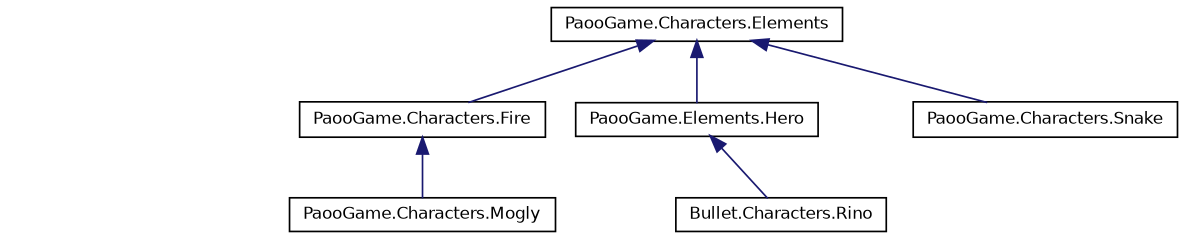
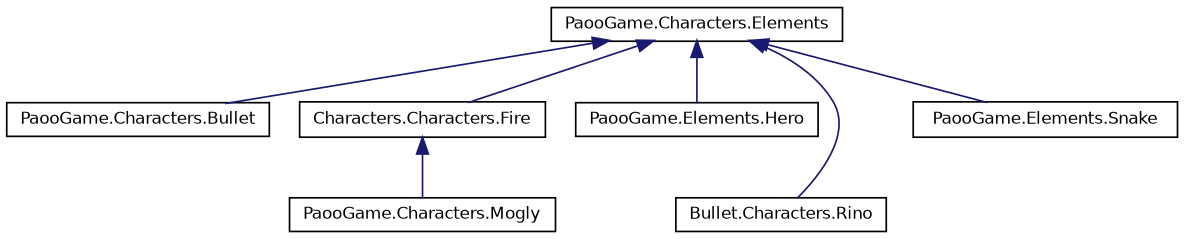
node "PaooGame.Characters.Bullet": added
node "PaooGame.Characters.Fire": label "PaooGame.Characters.Fire" -> "Characters.Characters.Fire"
node "PaooGame.Characters.Snake": label "PaooGame.Characters.Snake" -> "PaooGame.Elements.Snake"
edge "Bullet.Characters.Rino" -> "PaooGame.Elements.Hero": now "Bullet.Characters.Rino" -> "PaooGame.Characters.Elements"
